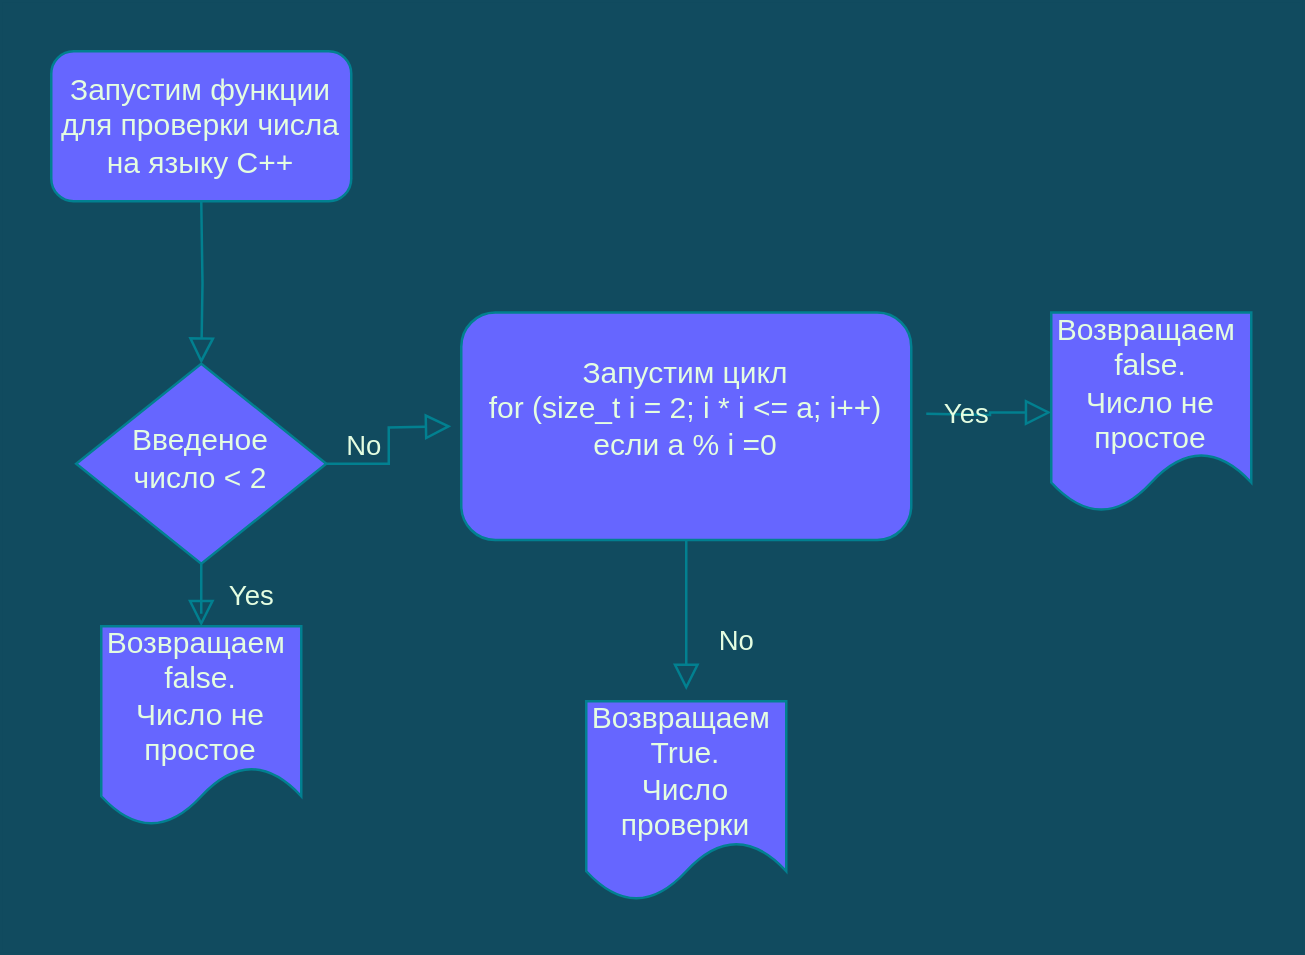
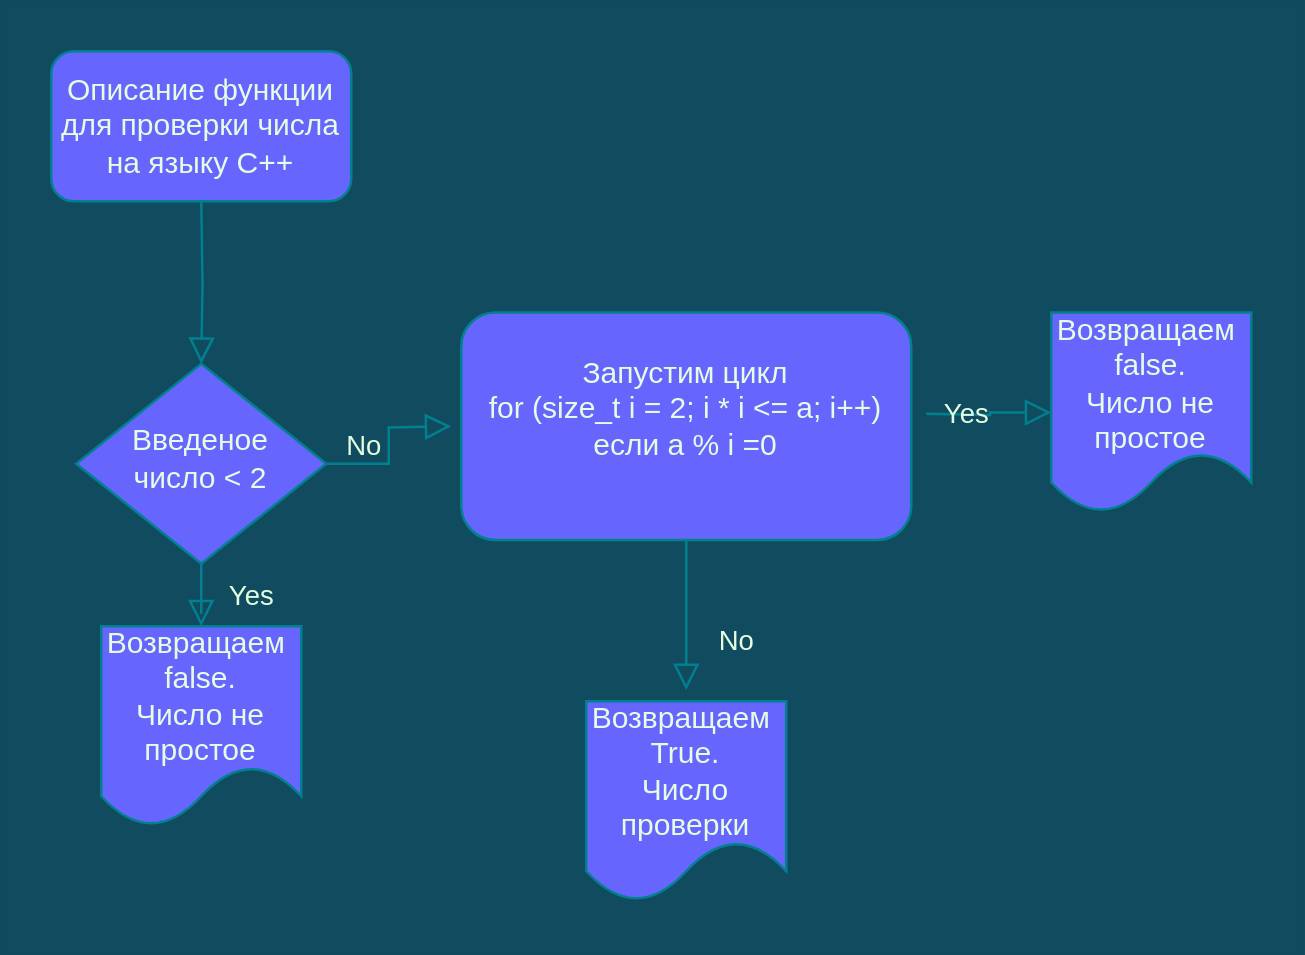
node "Запустим функции для проверки числа на языку С++": label "Запустим функции для проверки числа на языку С++" -> "Описание функции для проверки числа на языку С++"
